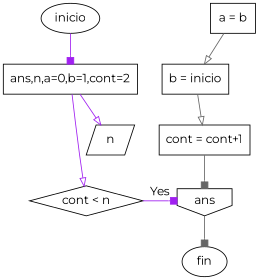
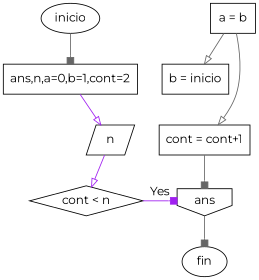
edge "inicio" -> "ans,n,a=0,b=1,cont=2": color purple -> gray40
edge "b = inicio" -> "cont = cont+1": now "a = b" -> "cont = cont+1"
edge "ans,n,a=0,b=1,cont=2" -> "cont < n": now "n" -> "cont < n"
